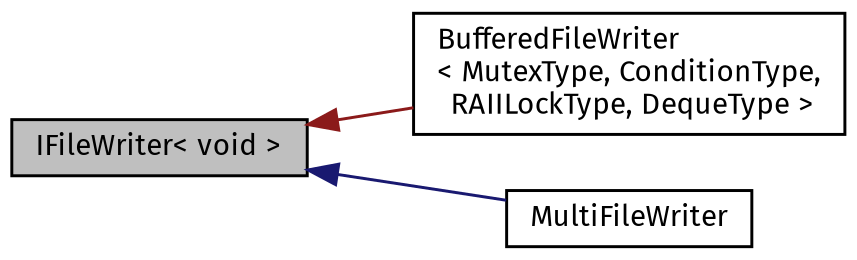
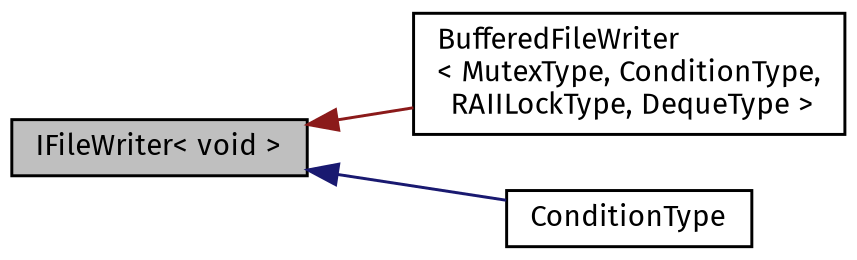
node "MultiFileWriter": label "MultiFileWriter" -> "ConditionType"
